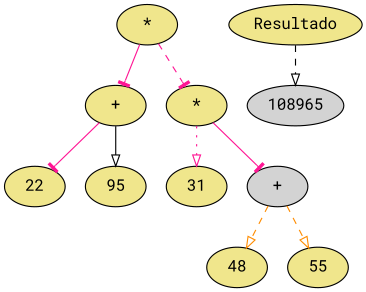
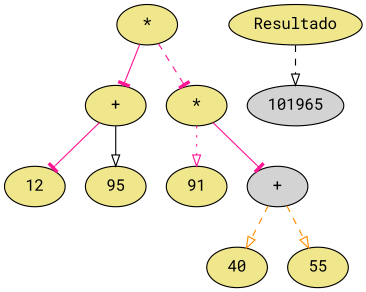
node "108965": label "108965" -> "101965"
node "22": label "22" -> "12"
node "31": label "31" -> "91"
node "48": label "48" -> "40"
